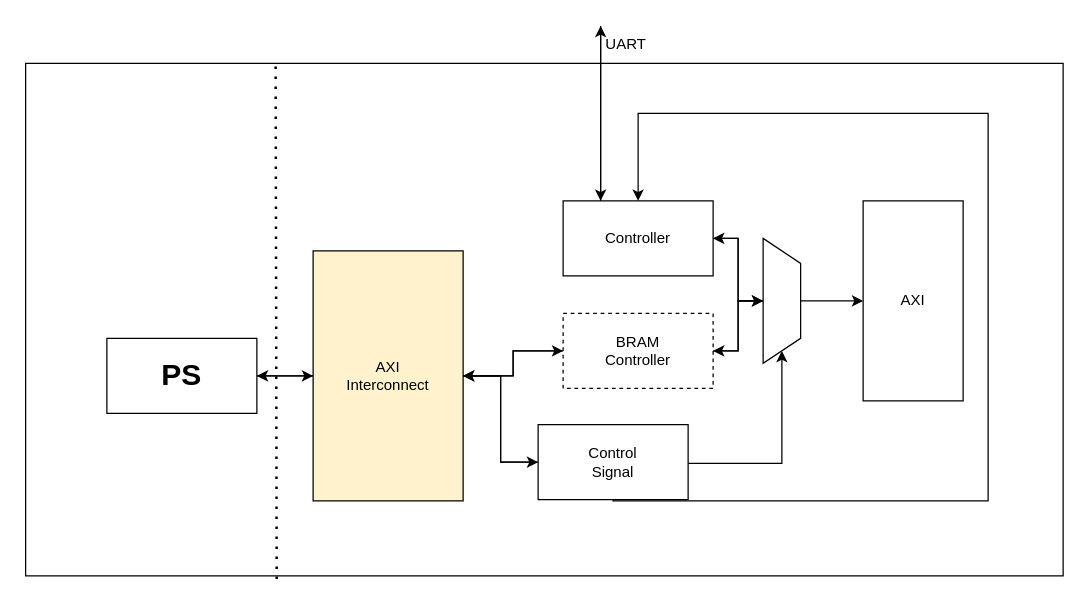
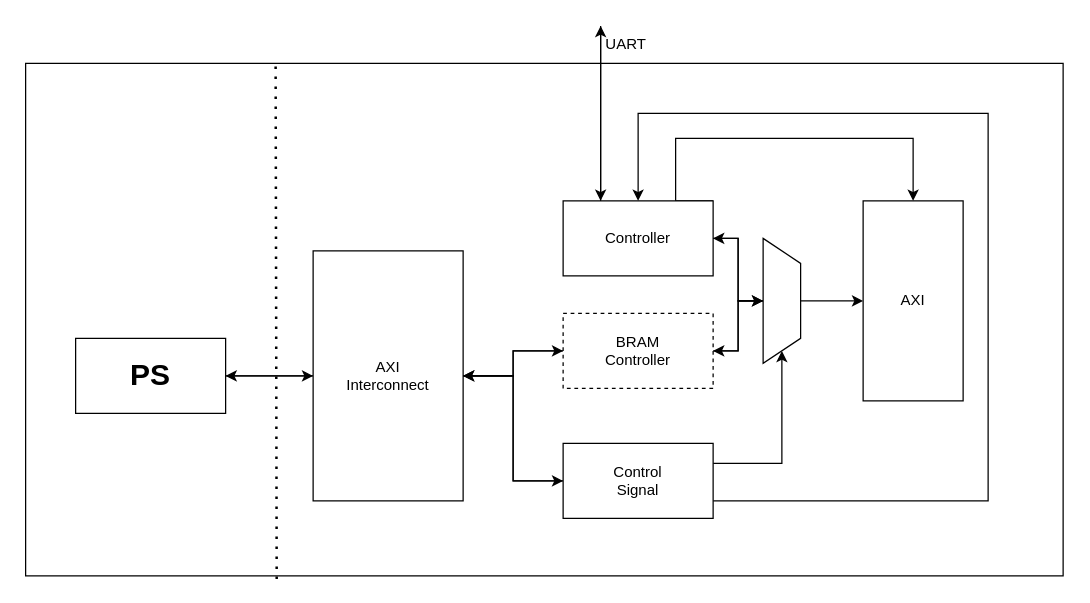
edge "Controller" -> "AXI": added
node "PS": moved (182, 376) -> (151, 376)
node "AXI Interconnect": fillcolor #fff2cc -> #ffffff
node "Control Signal": moved (613, 462) -> (638, 481)
